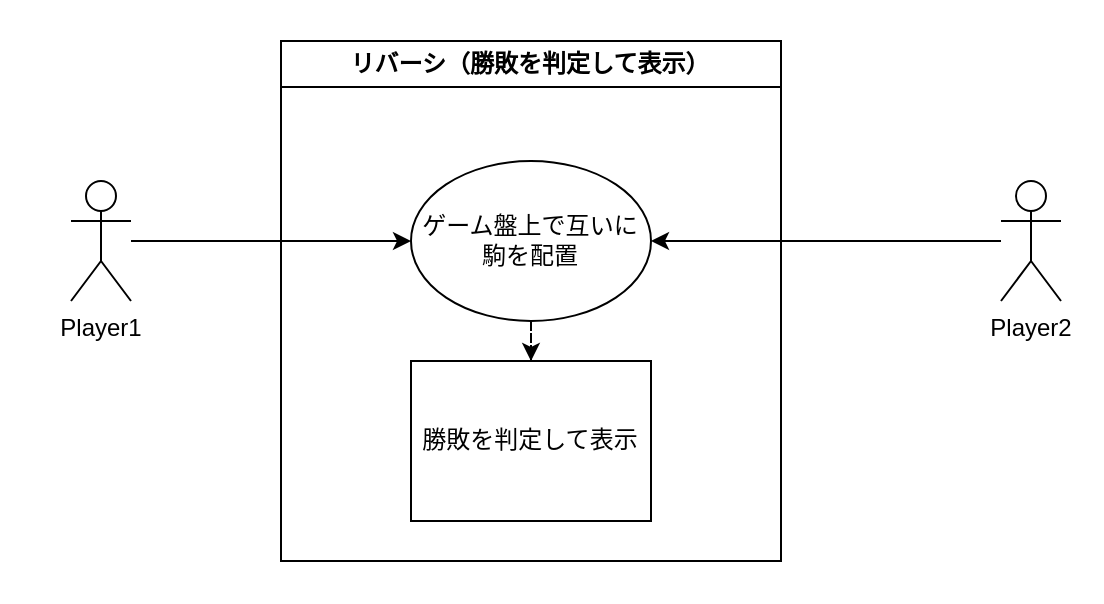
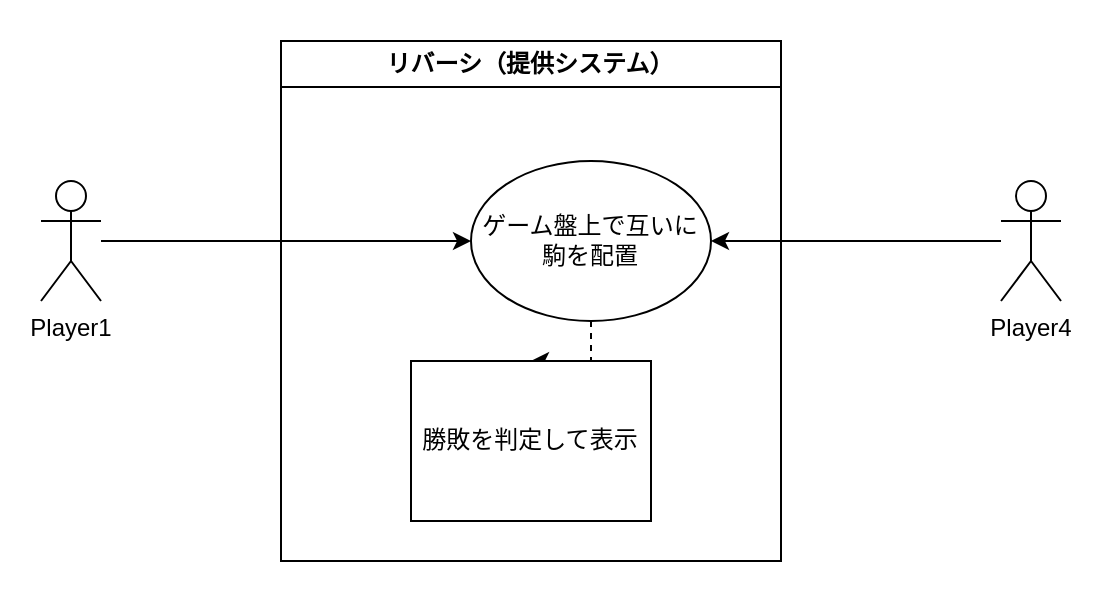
node "リバーシ（勝敗を判定して表示）": label "リバーシ（勝敗を判定して表示）" -> "リバーシ（提供システム）"
node "Player1": moved (101, 241) -> (71, 241)
node "ゲーム盤上で互いに駒を配置": moved (531, 241) -> (591, 241)
node "Player2": label "Player2" -> "Player4"
